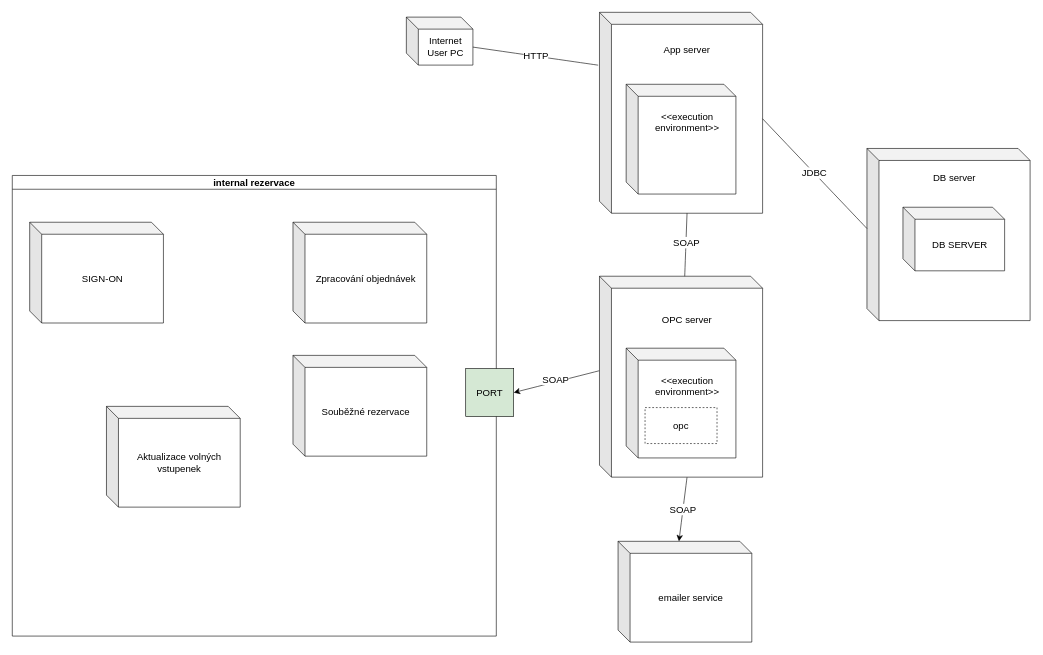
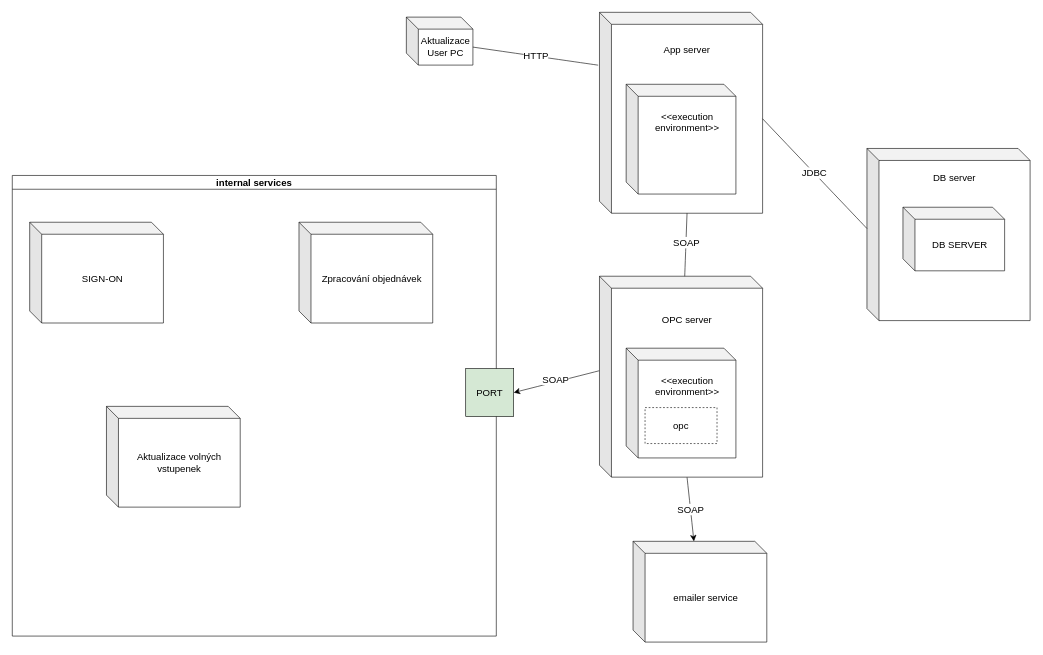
node "Internet User PC": label "Internet User PC" -> "Aktualizace User PC"
node "internal rezervace": label "internal rezervace" -> "internal services"
node "Zpracování objednávek": moved (360, 273) -> (366, 273)
node "Souběžné rezervace": removed
node "emailer service": moved (685, 592) -> (700, 592)
